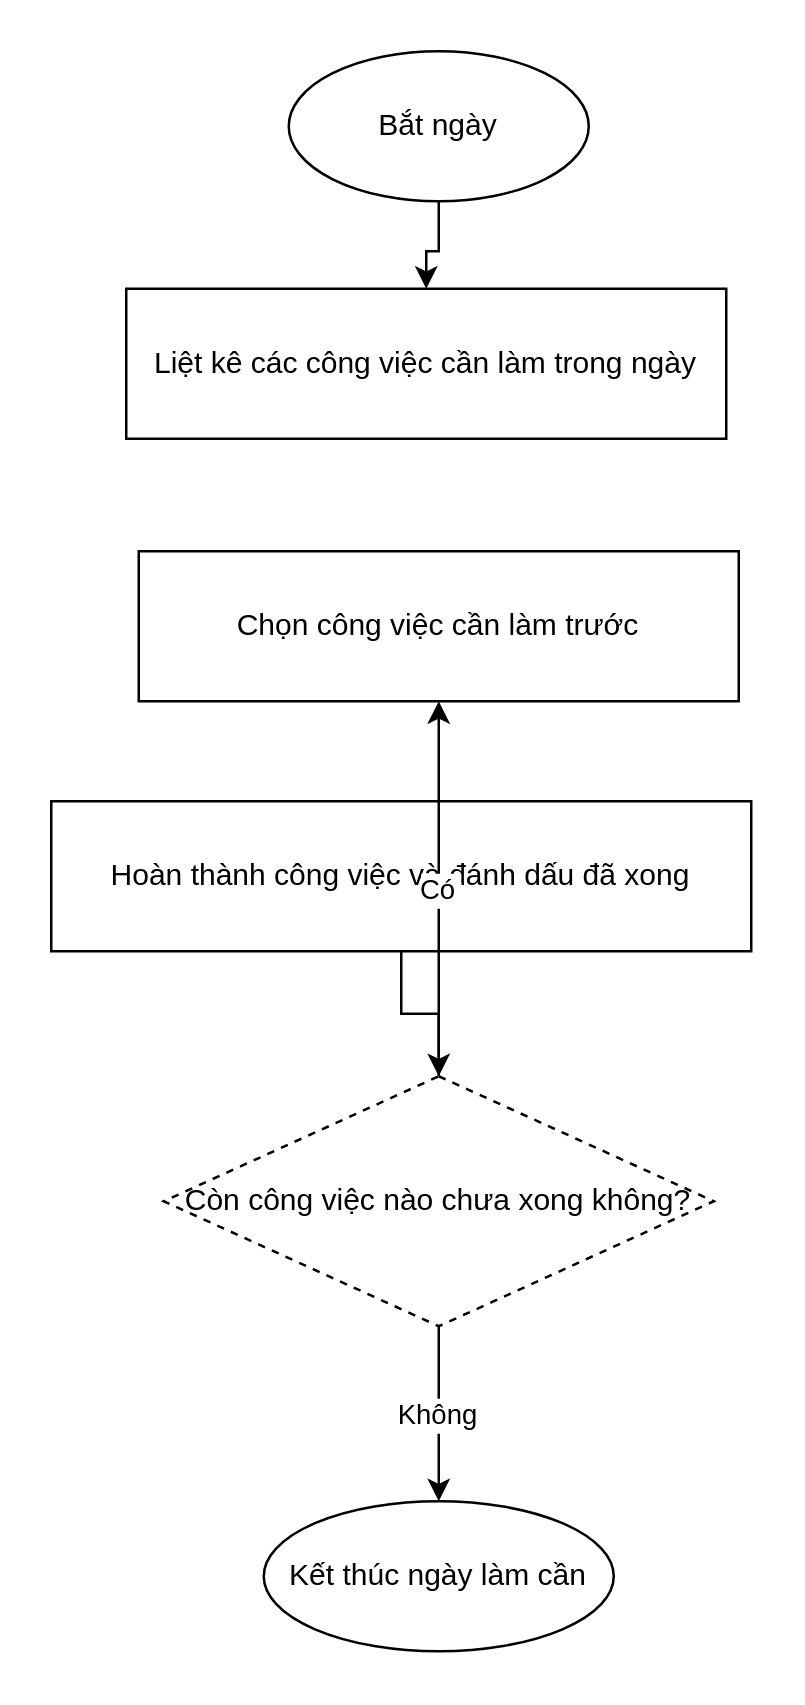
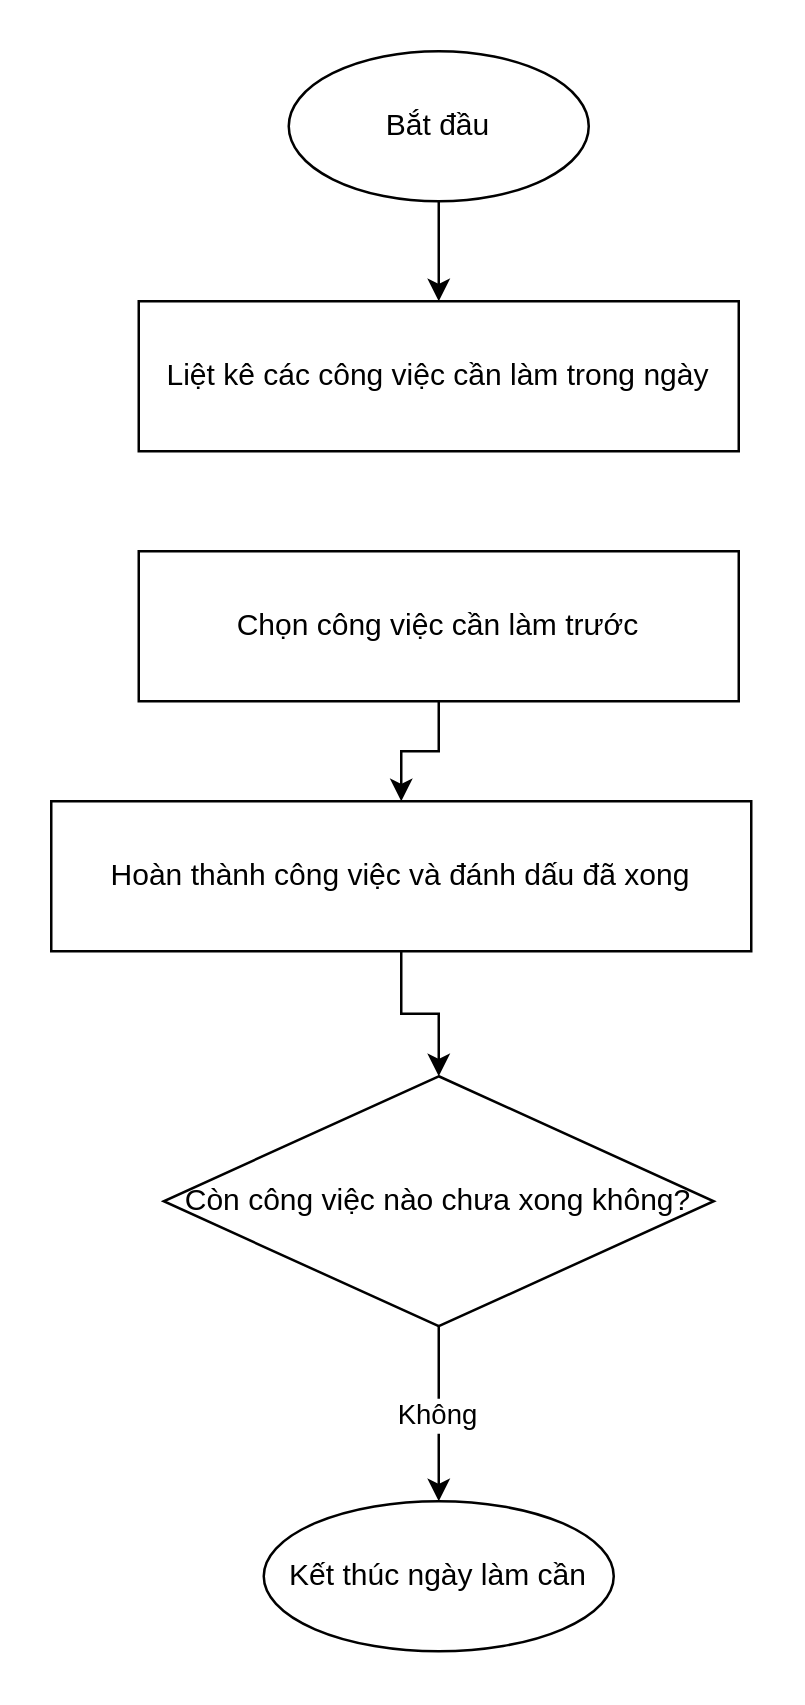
node "Bắt ngày": label "Bắt ngày" -> "Bắt đầu"
node "Liệt kê các công việc cần làm trong ngày": moved (426, 364) -> (439, 376)
edge "Chọn công việc cần làm trước" -> "Hoàn thành công việc và đánh dấu đã xong": added
edge "Còn công việc nào chưa xong không?" -> "Chọn công việc cần làm trước": removed, label "Có"
node "Còn công việc nào chưa xong không?": style dashed -> solid
